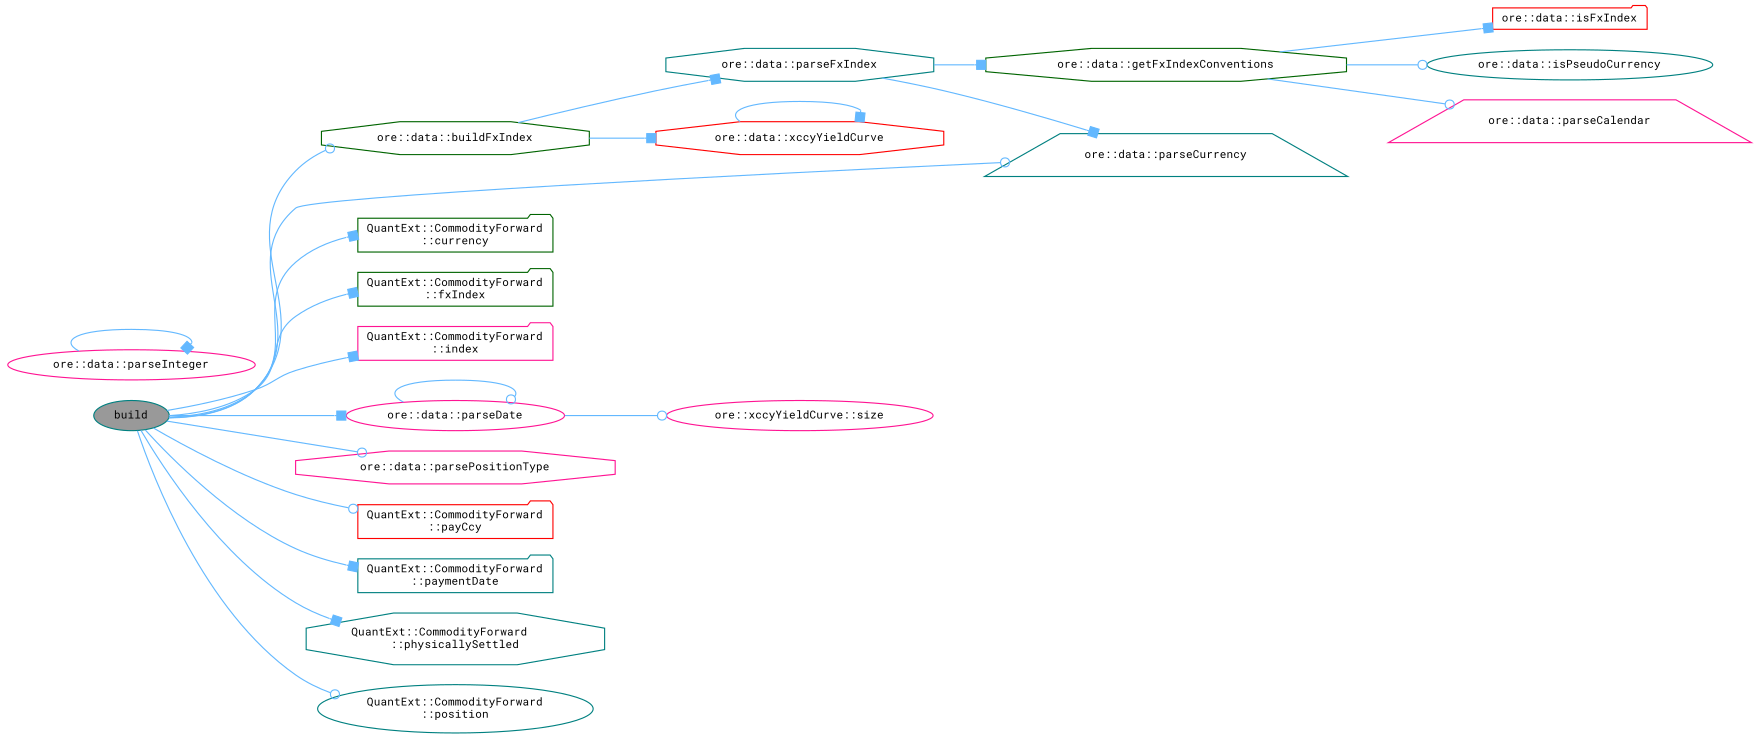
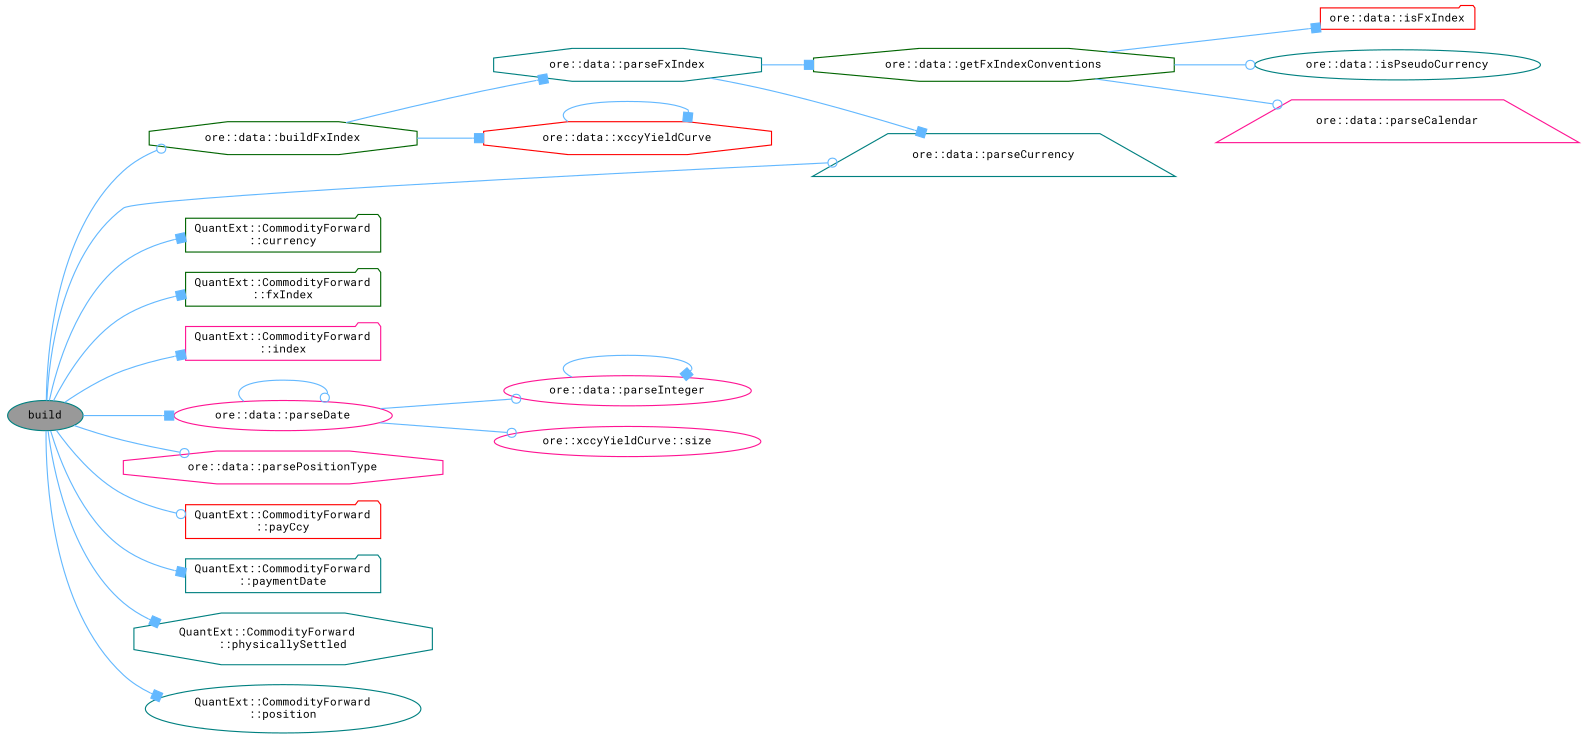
edge "ore::data::parseDate" -> "ore::data::parseInteger": added
edge "build" -> "QuantExt::CommodityForward ::position": arrowhead odot -> box
